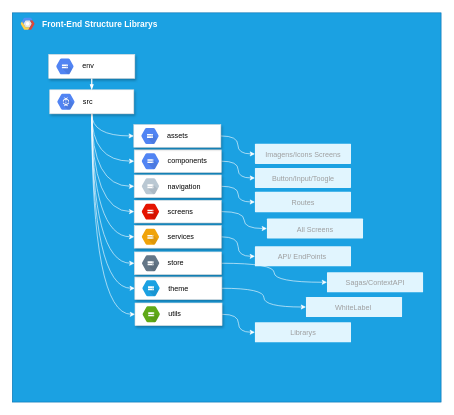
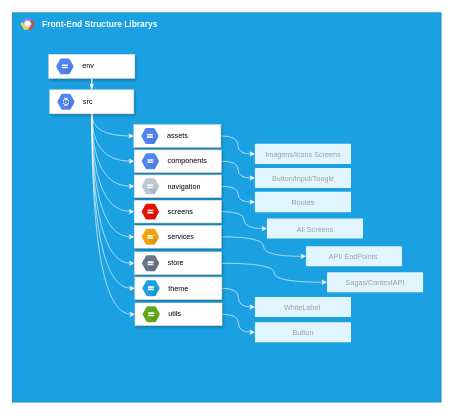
node "API/ EndPoints": moved (303, 256) -> (354, 256)
node "WhiteLabel": moved (354, 307) -> (303, 307)
node "Librarys": label "Librarys" -> "Button"
